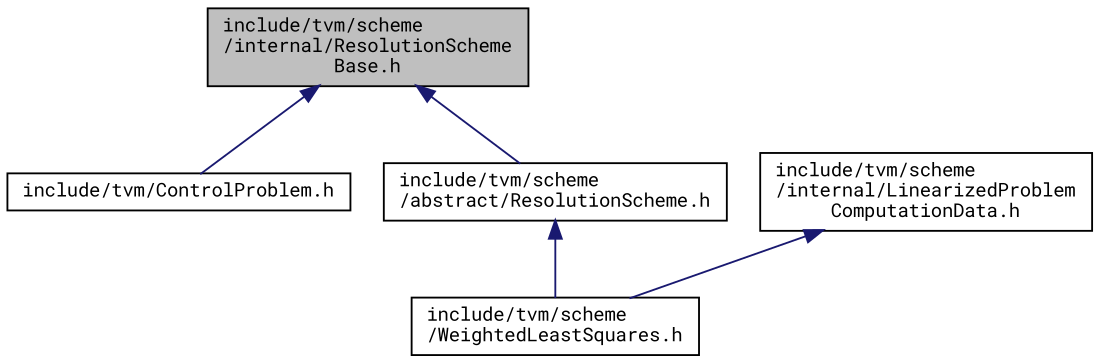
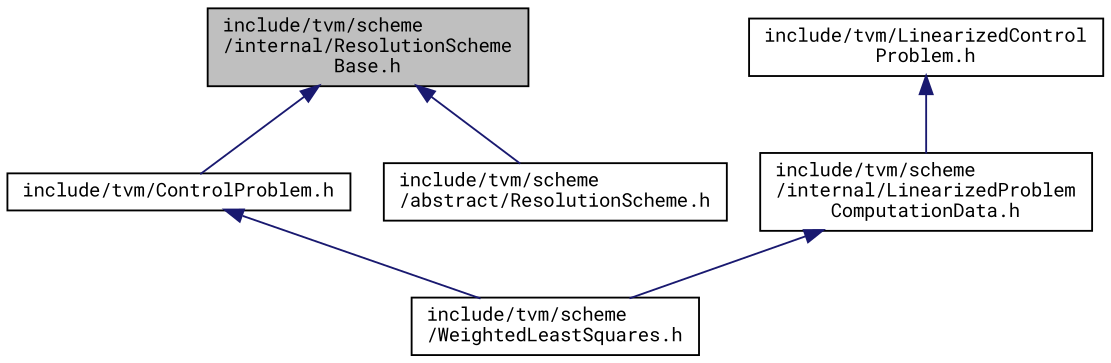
node "include/tvm/LinearizedControl Problem.h": added
edge "include/tvm/scheme /WeightedLeastSquares.h" -> "include/tvm/scheme /abstract/ResolutionScheme.h": now "include/tvm/scheme /WeightedLeastSquares.h" -> "include/tvm/ControlProblem.h"
